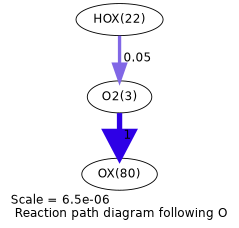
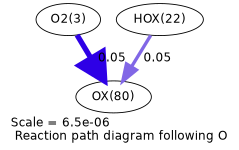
edge "HOX(22)" -> "O2(3)": now "HOX(22)" -> "OX(80)"
edge "O2(3)" -> "OX(80)": label " 1" -> " 0.05"
